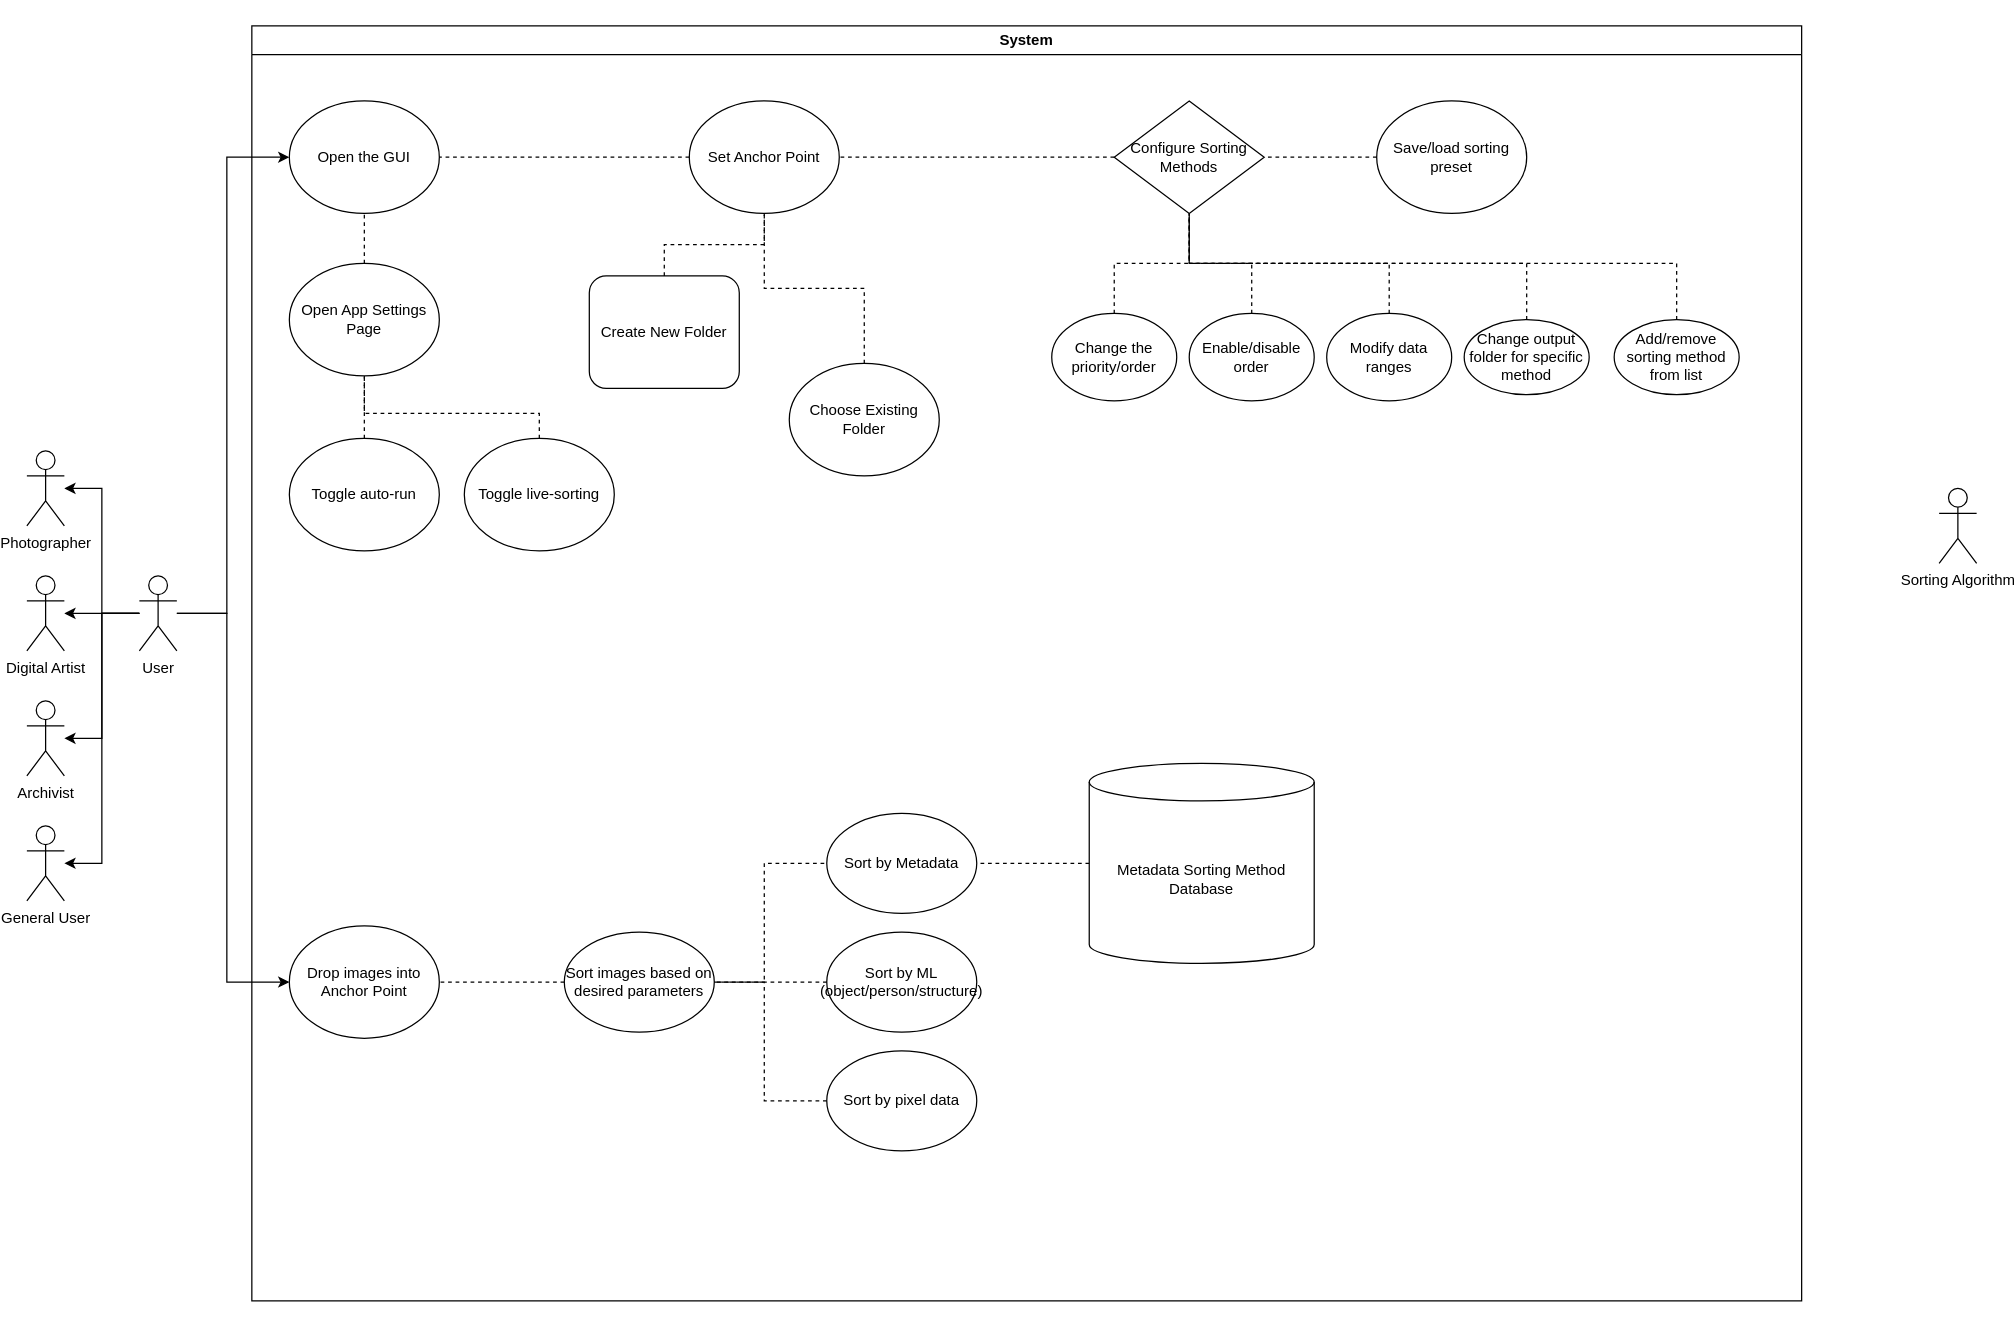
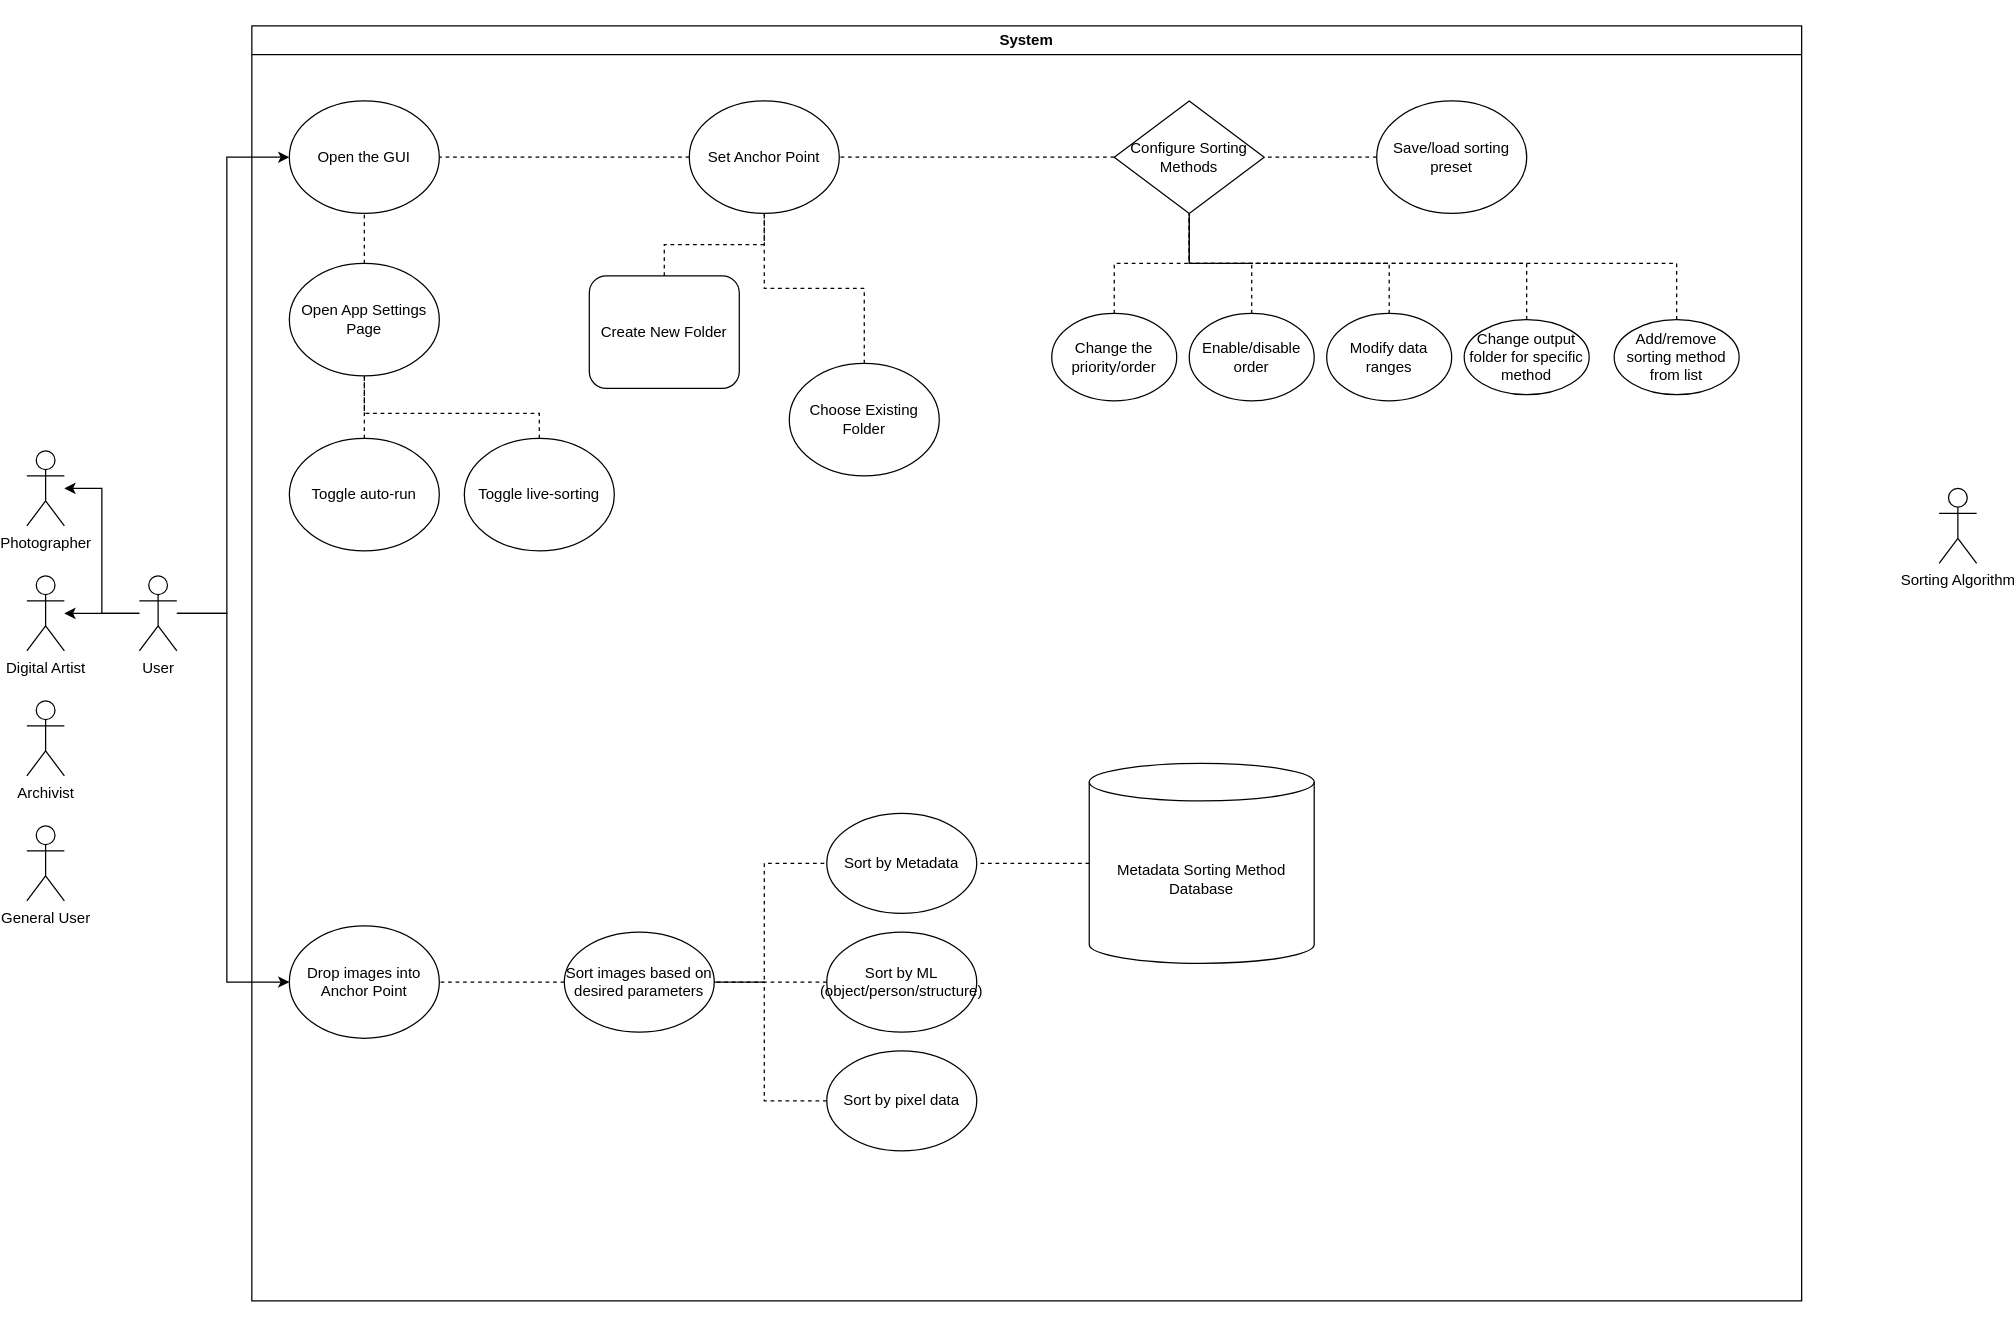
edge "User" -> "Archivist": removed
edge "User" -> "General User": removed
